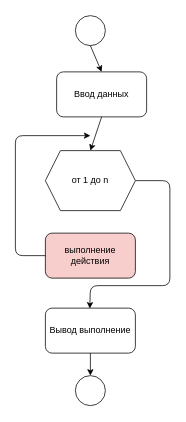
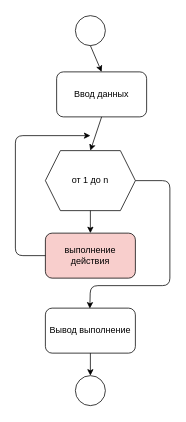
edge "от 1 до n" -> "выполнение действия": added
